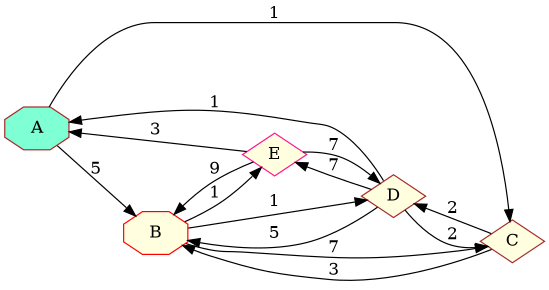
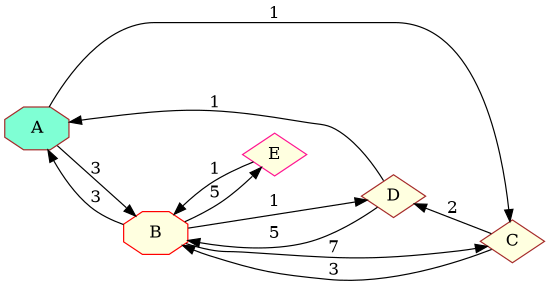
edge "E" -> "A": now "B" -> "A"
edge "E" -> "D": removed, label "7"
edge "A" -> "B": label "5" -> "3"
edge "E" -> "B": label "9" -> "1"
edge "D" -> "E": removed, label "7"
edge "B" -> "E": label "1" -> "5"
edge "D" -> "C": removed, label "2"
